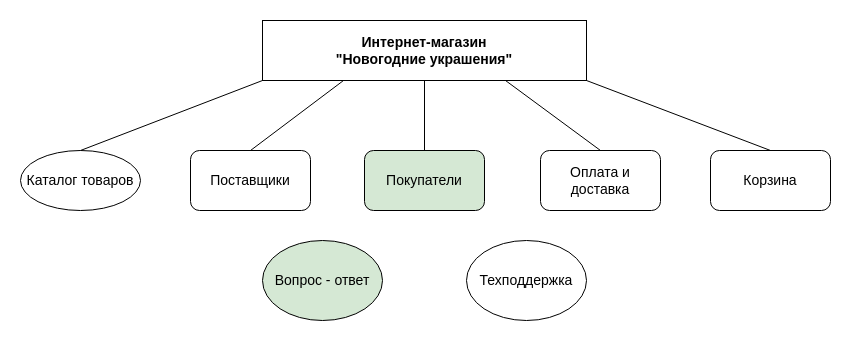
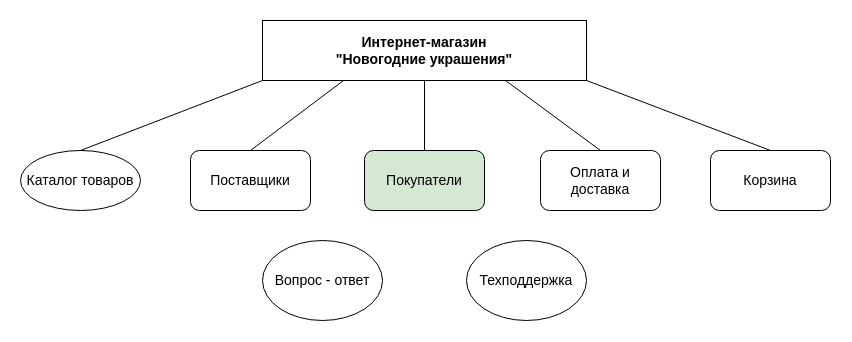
node "Вопрос - ответ": fillcolor #d5e8d4 -> #ffffff
